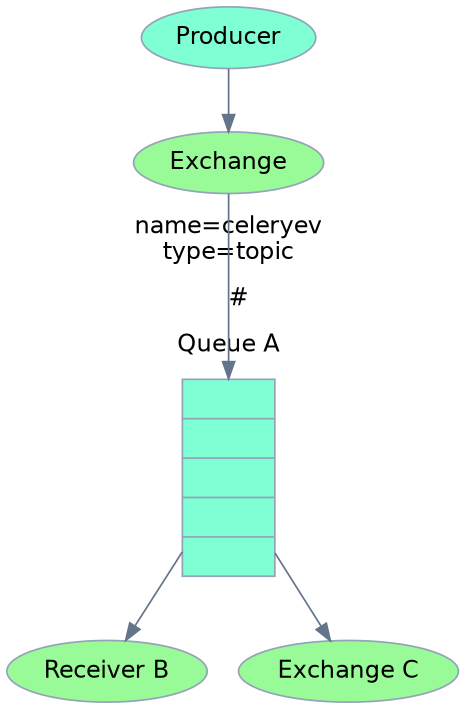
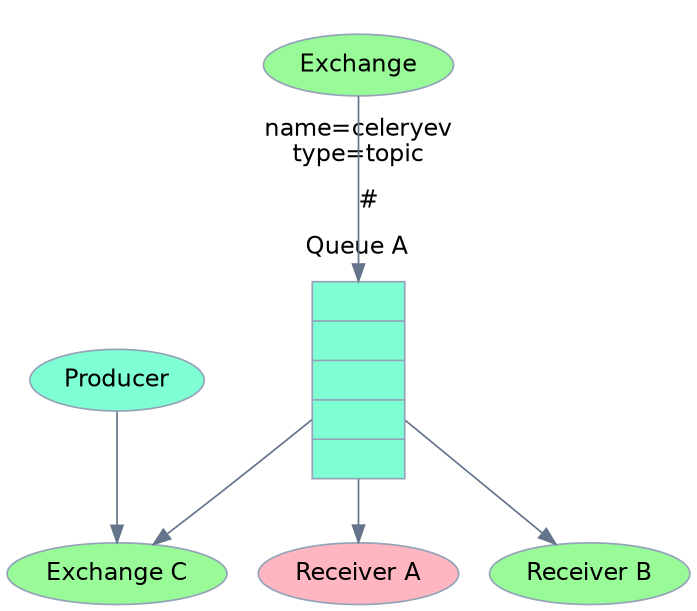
edge "Producer" -> "Exchange": now "Producer" -> "Exchange C"
node "Receiver A": added
